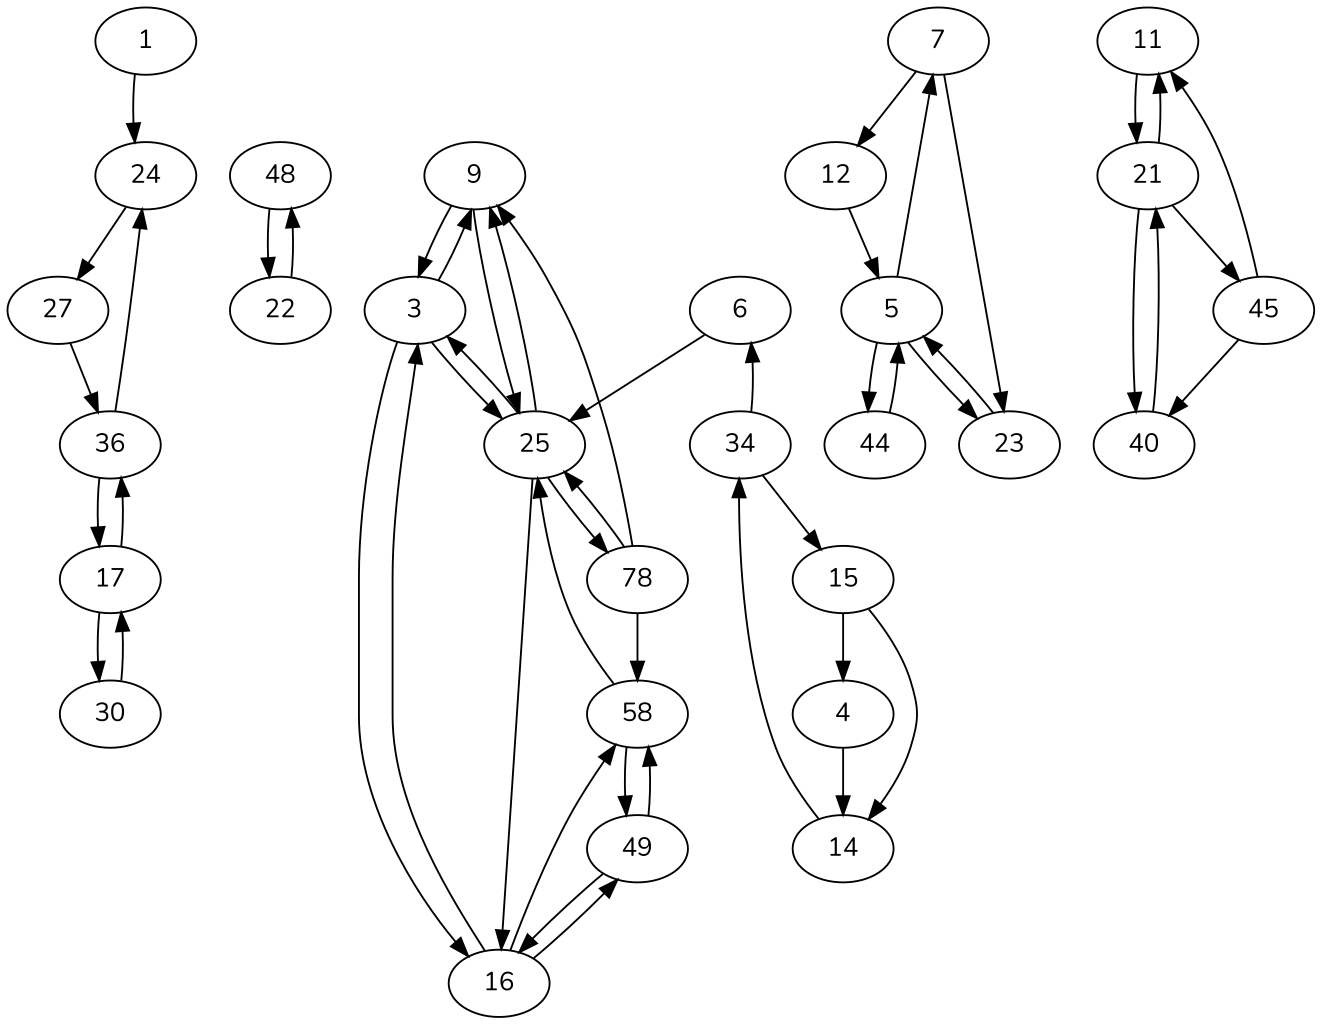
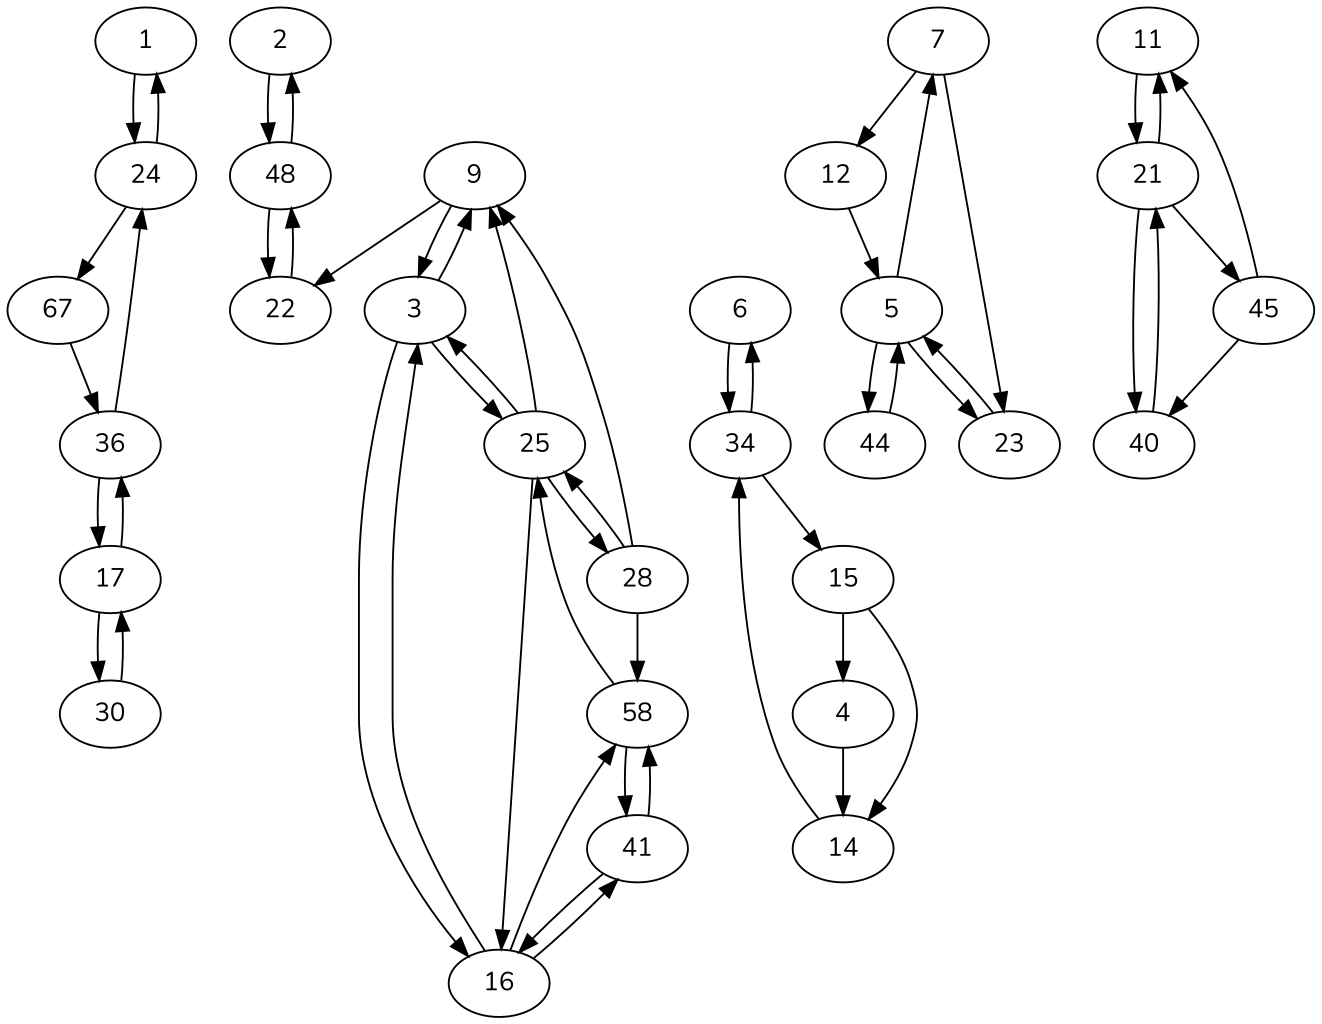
node "2": added
edge "24" -> "1": added
edge "9" -> "25": now "9" -> "22"
node "27": label "27" -> "67"
edge "6" -> "25": now "6" -> "34"
node "78": label "78" -> "28"
node "49": label "49" -> "41"
